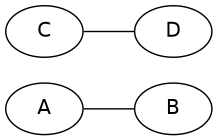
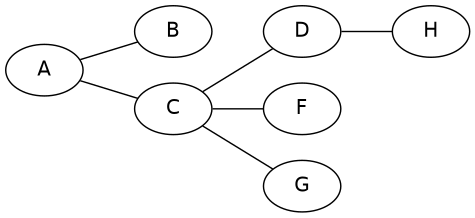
node "H": added
edge "A" -- "C": added
node "F": added
node "G": added
